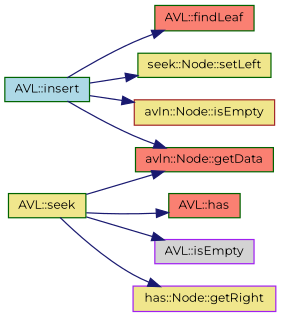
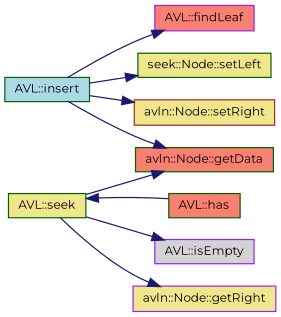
node "AVL::findLeaf": color darkgreen -> purple
node "avln::Node::isEmpty": label "avln::Node::isEmpty" -> "avln::Node::setRight"
edge "AVL::seek" -> "AVL::has": reversed
node "has::Node::getRight": label "has::Node::getRight" -> "avln::Node::getRight"
